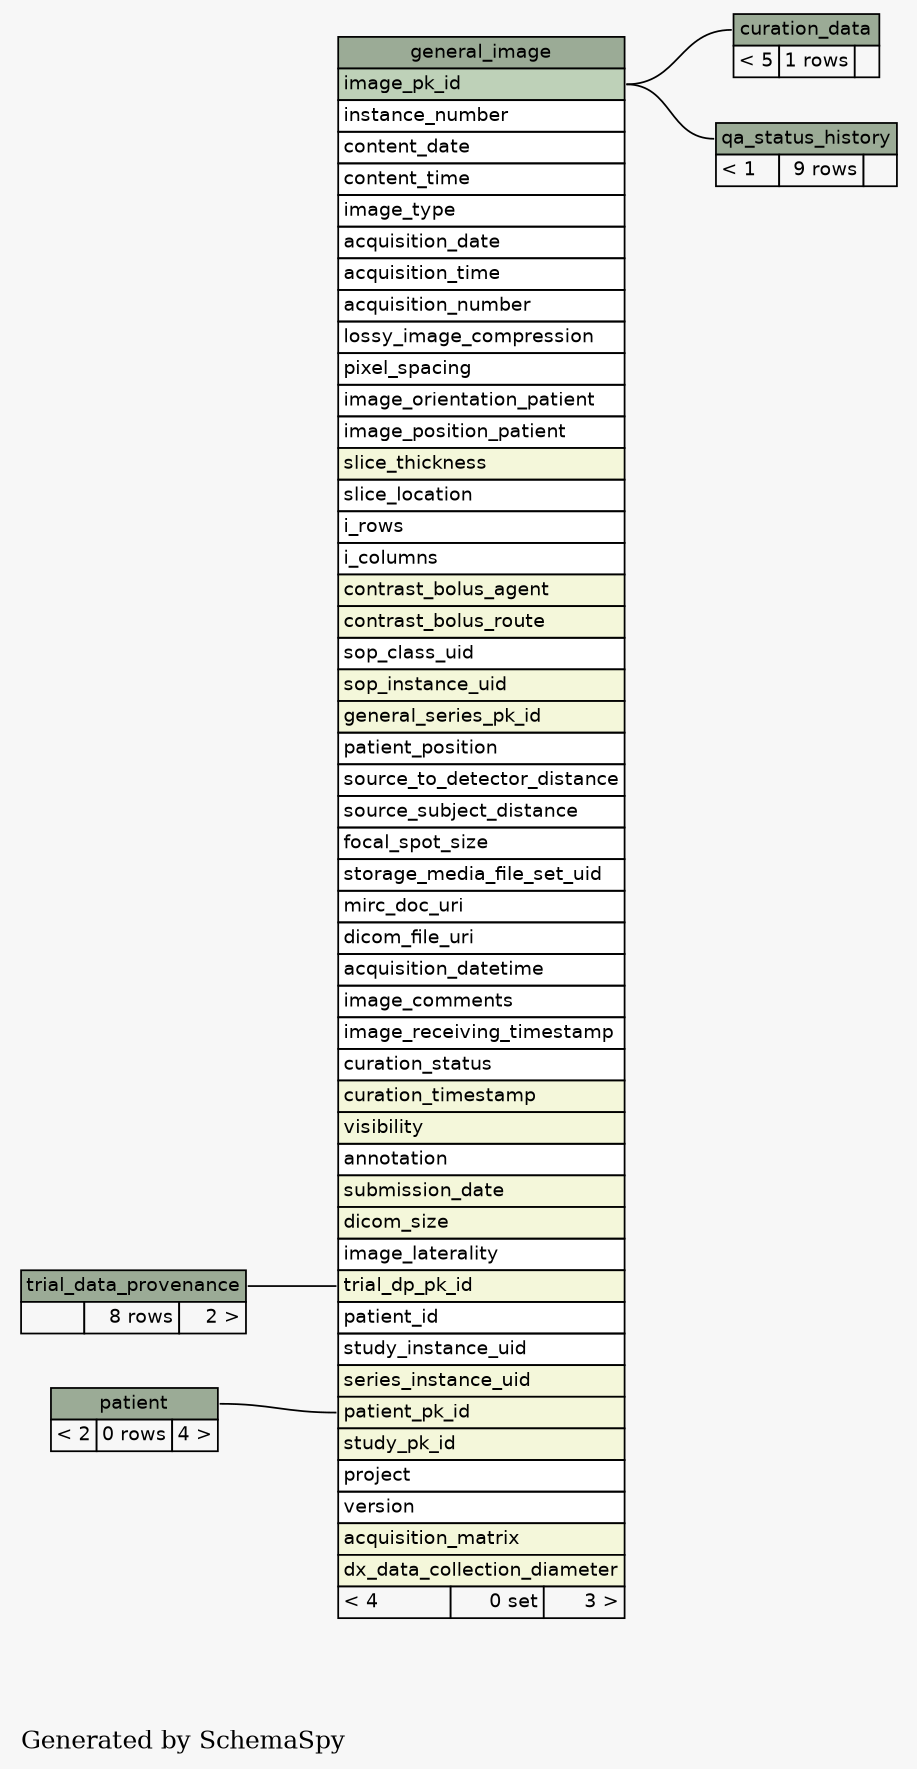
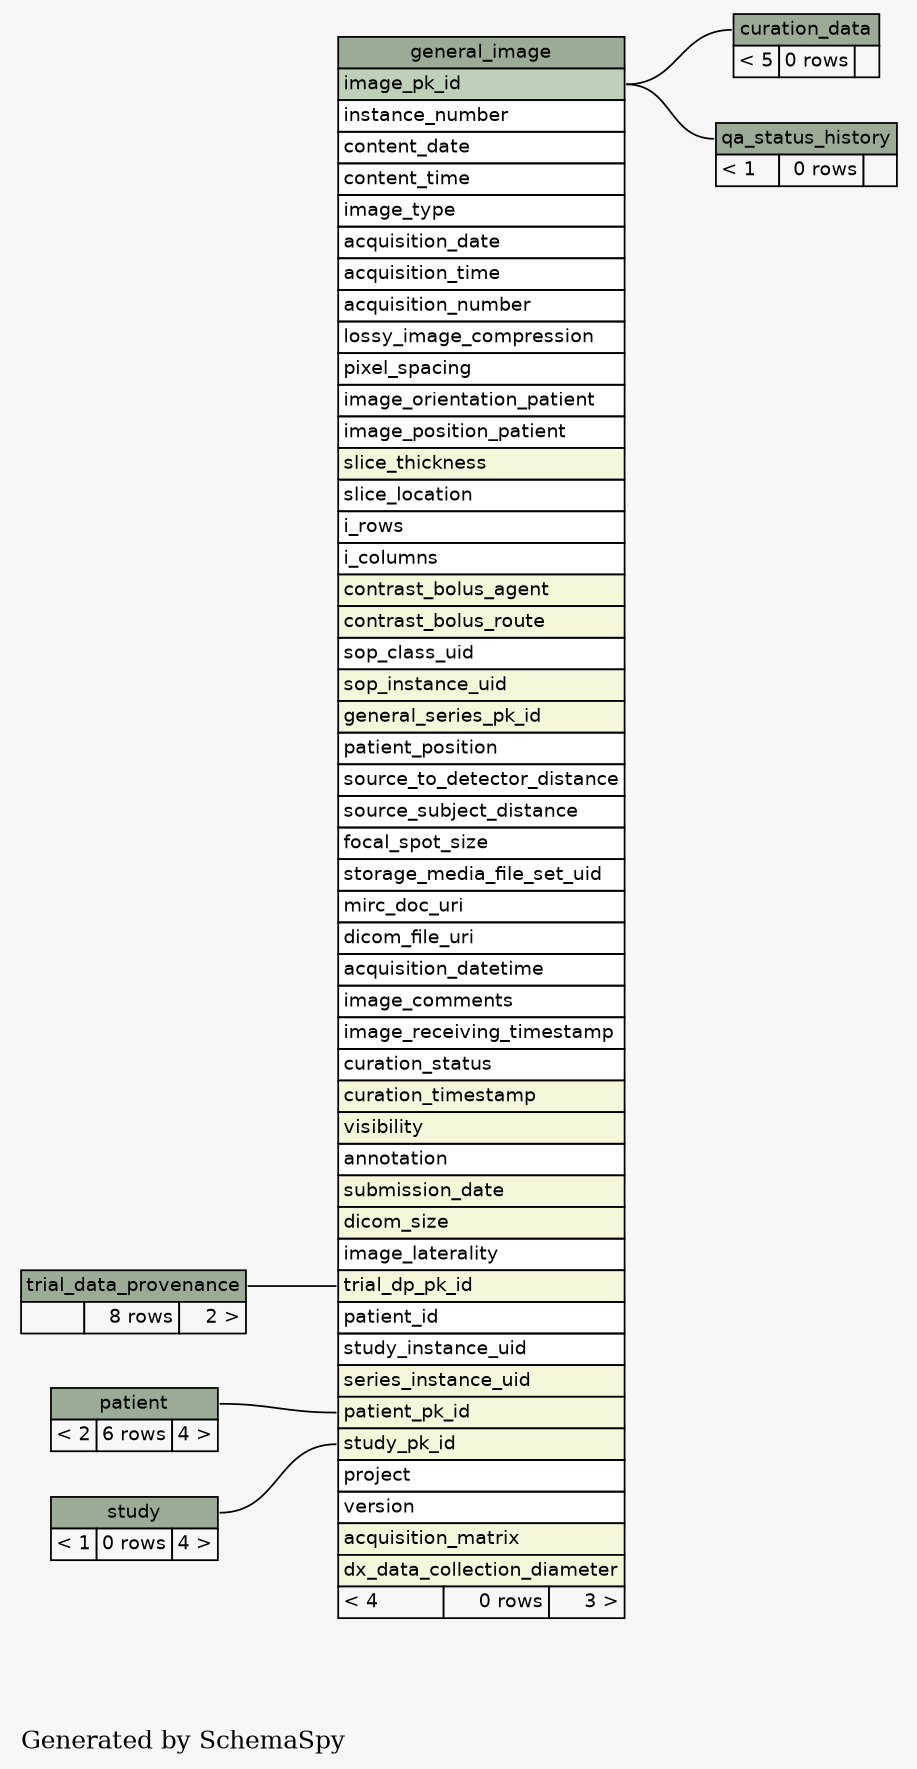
node "curation_data": text "1 rows" -> "0 rows"
node "qa_status_history": text "9 rows" -> "0 rows"
node "patient": text "0 rows" -> "6 rows"
node "study": added
node "general_image": text "0 set" -> "0 rows"
